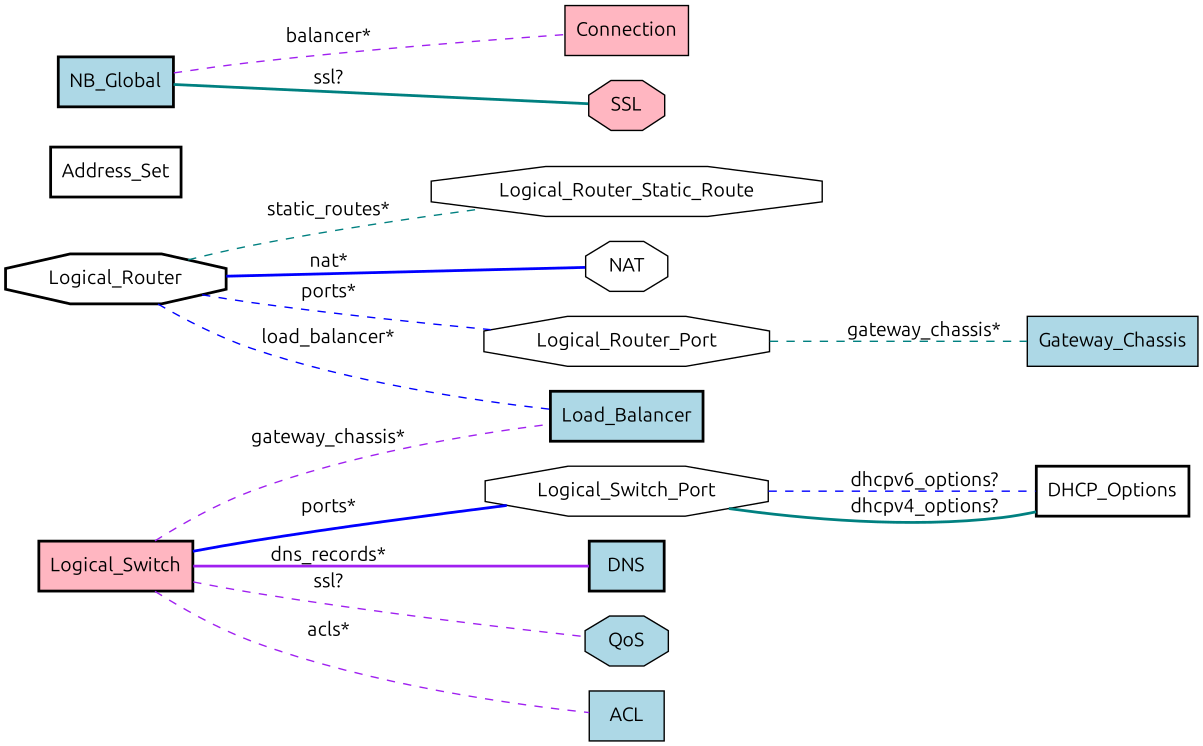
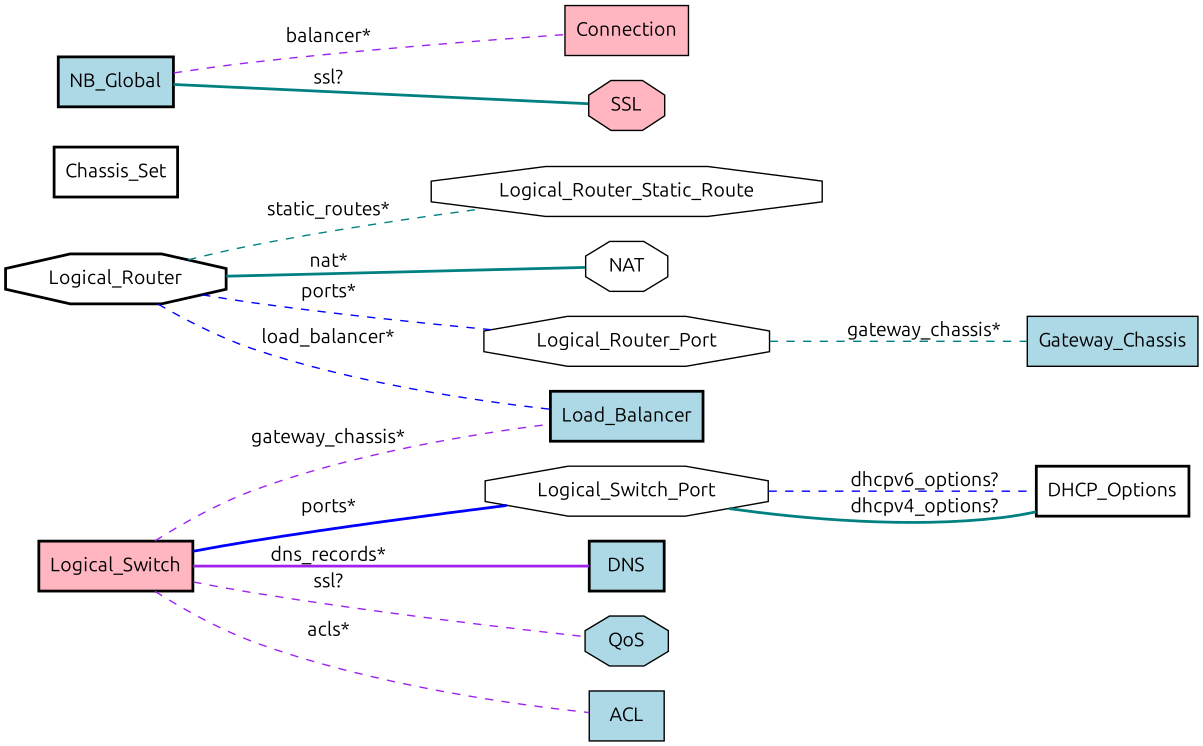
node "Address_Set": label "Address_Set" -> "Chassis_Set"
edge "NAT" -- "Logical_Router": color blue -> teal
